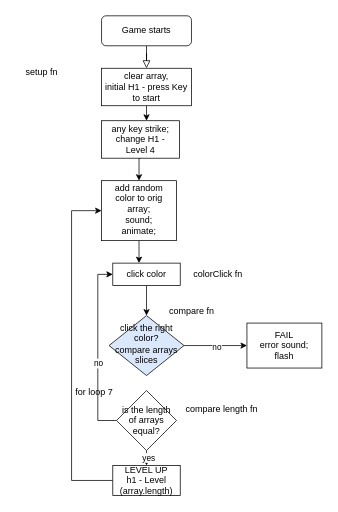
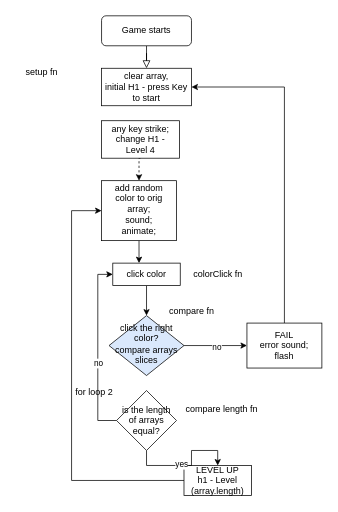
edge "clear array, initial H1 - press Key to start" -> "any key strike; change H1 - Level 4": removed
edge "any key strike; change H1 - Level 4" -> "add random color to orig array; sound; animate;": style solid -> dashed
edge "FAIL error sound; flash" -> "clear array, initial H1 - press Key to start": added
node "for loop 7": label "for loop 7" -> "for loop 2"
node "LEVEL UP h1 - Level (array.length)": moved (147, 480) -> (218, 480)
